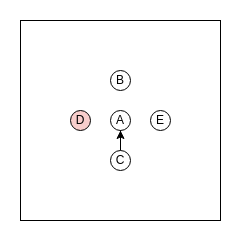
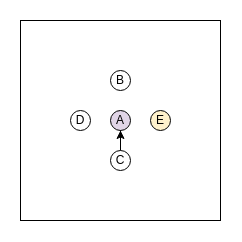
node "D": fillcolor #f8cecc -> #ffffff
node "A": fillcolor #ffffff -> #e1d5e7
node "E": fillcolor #ffffff -> #fff2cc
